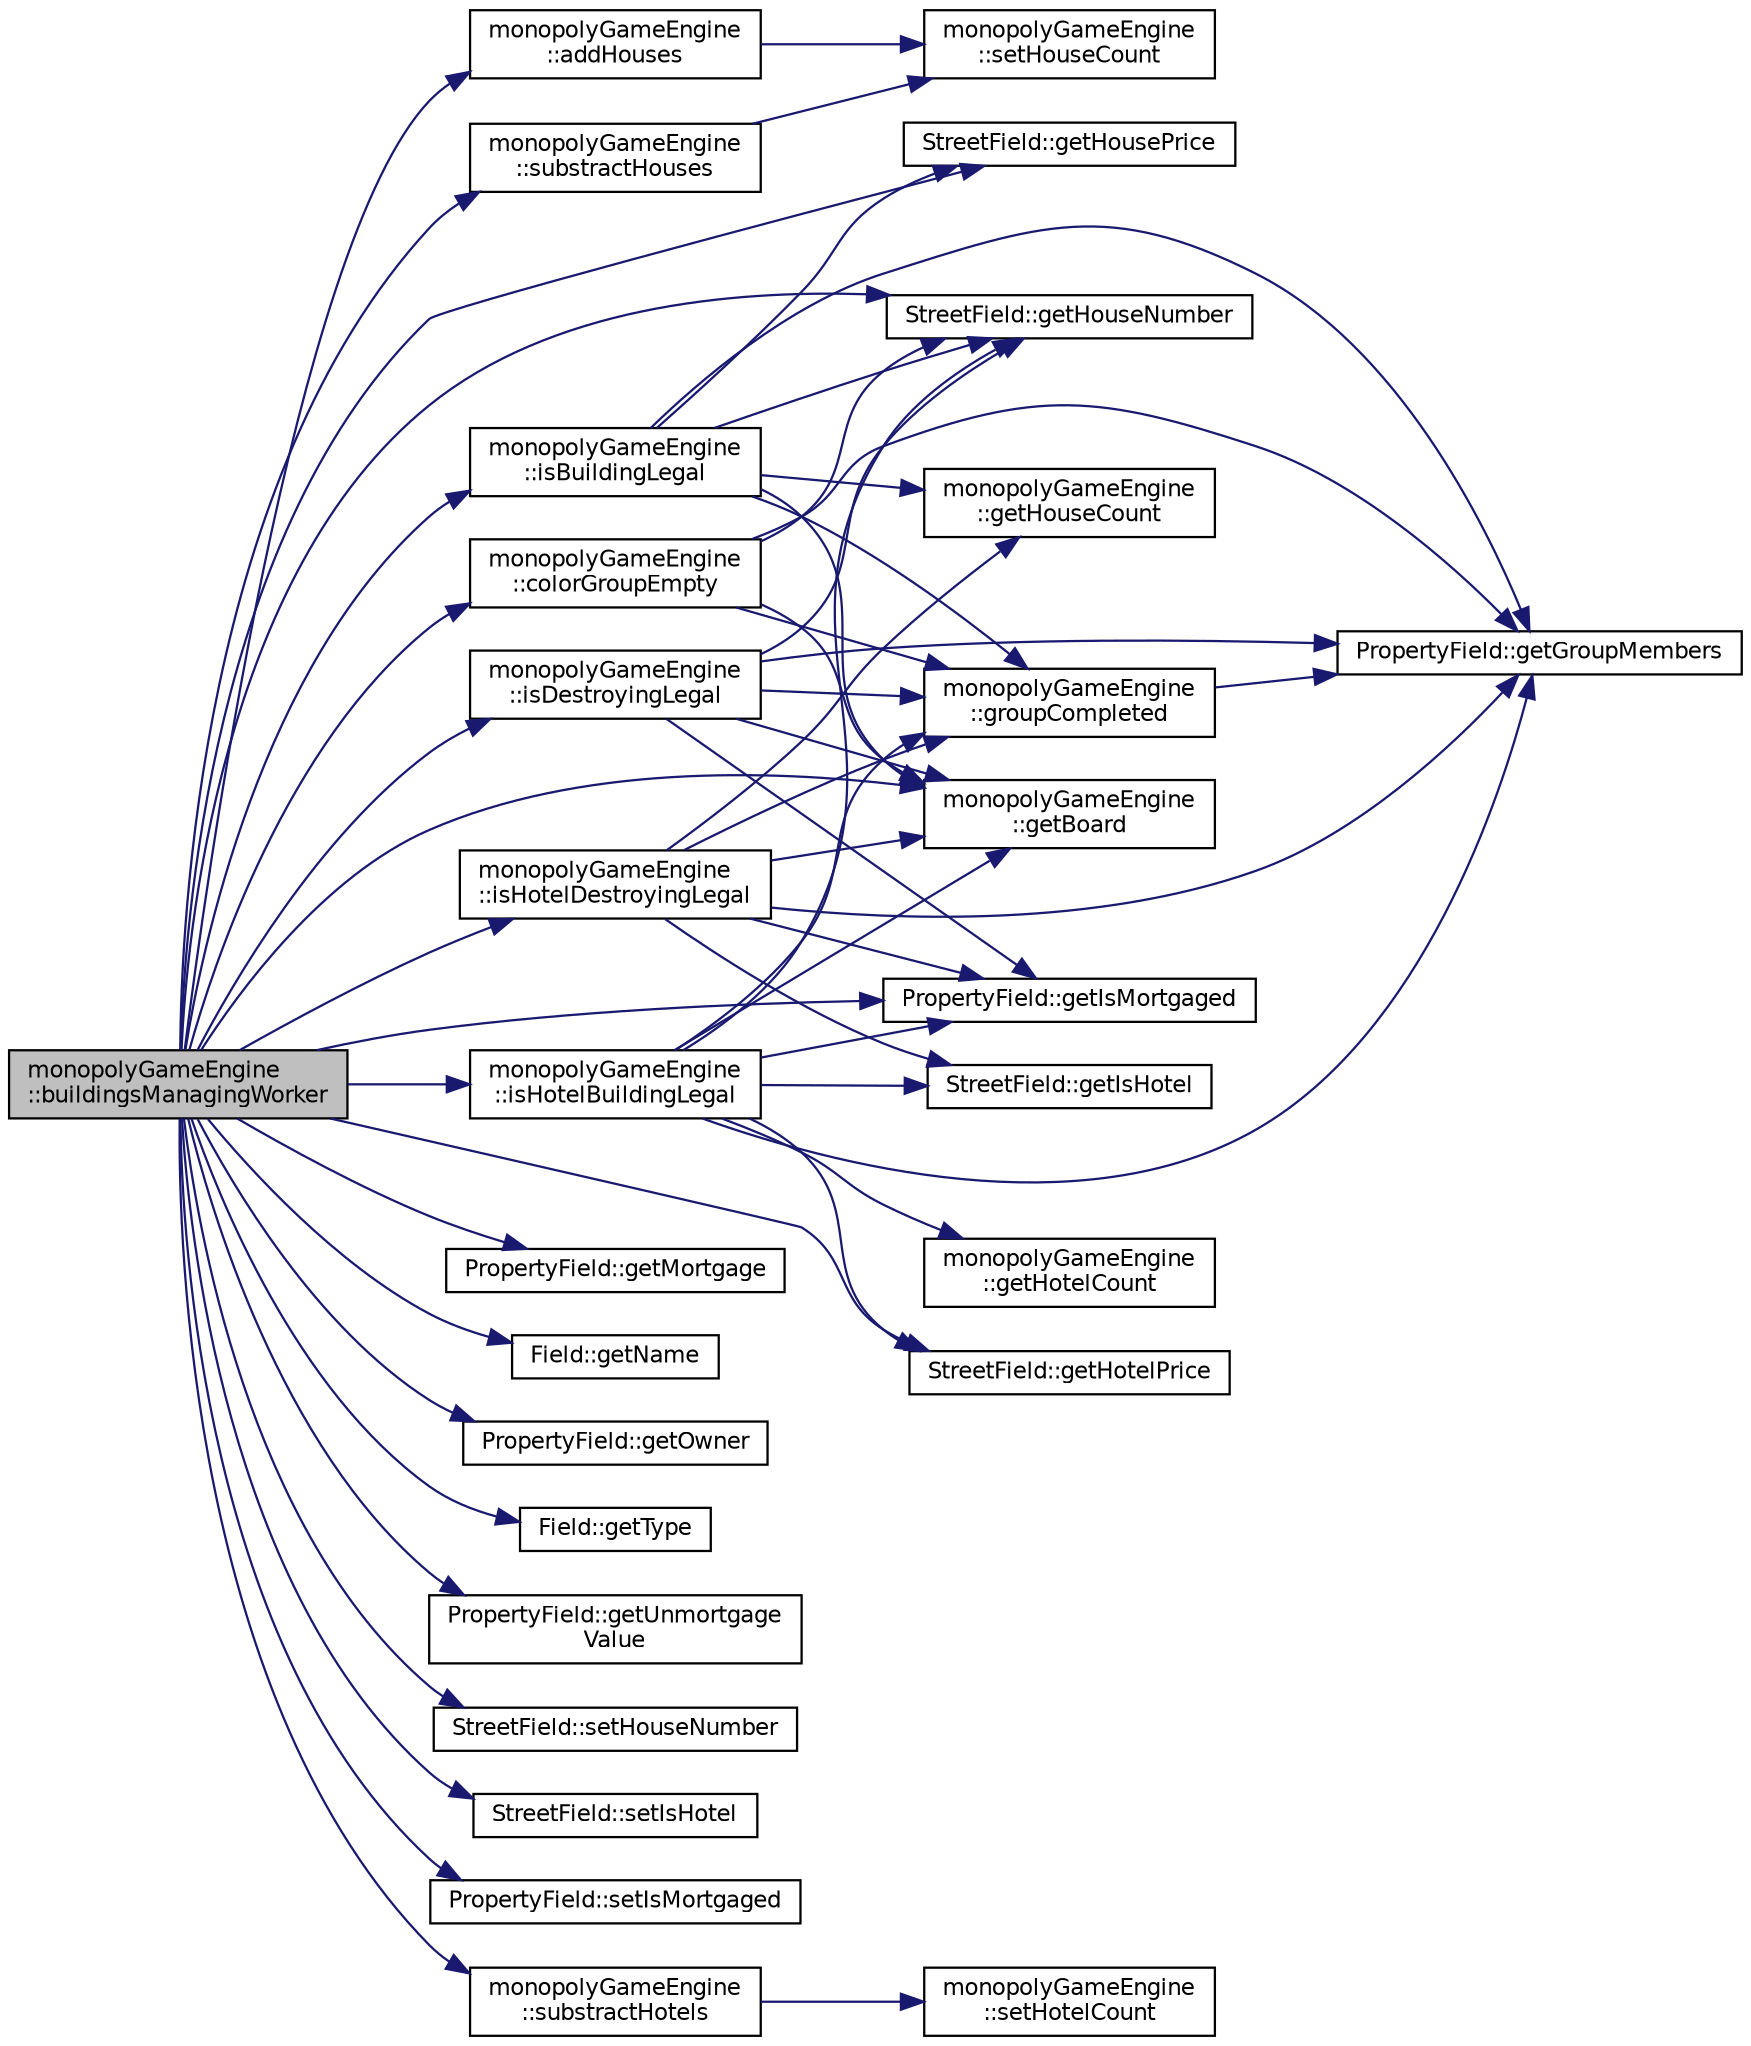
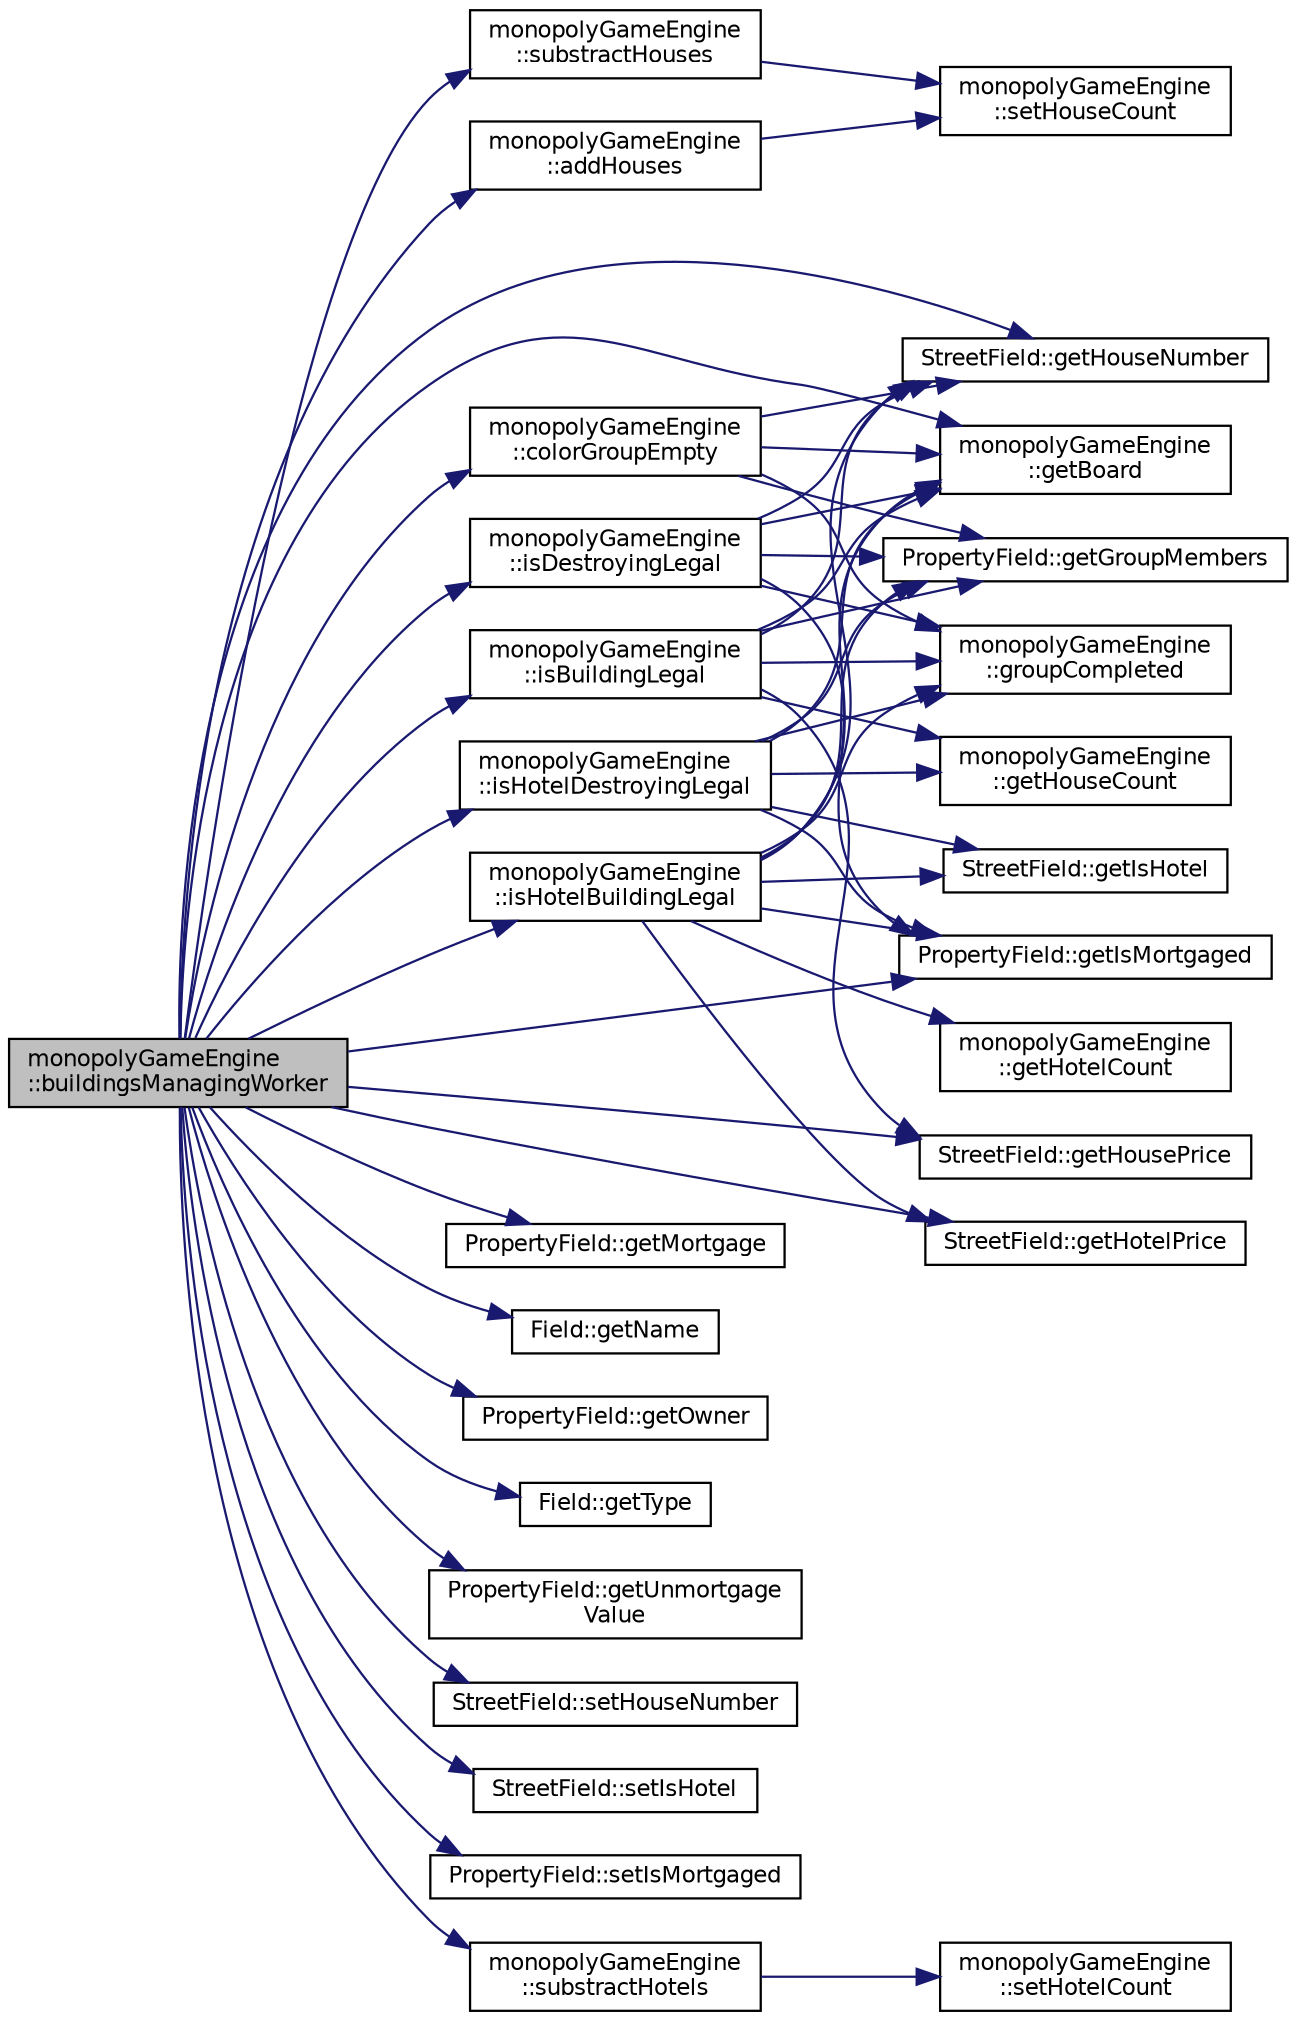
edge "monopolyGameEngine ::groupCompleted" -> "PropertyField::getGroupMembers": removed
